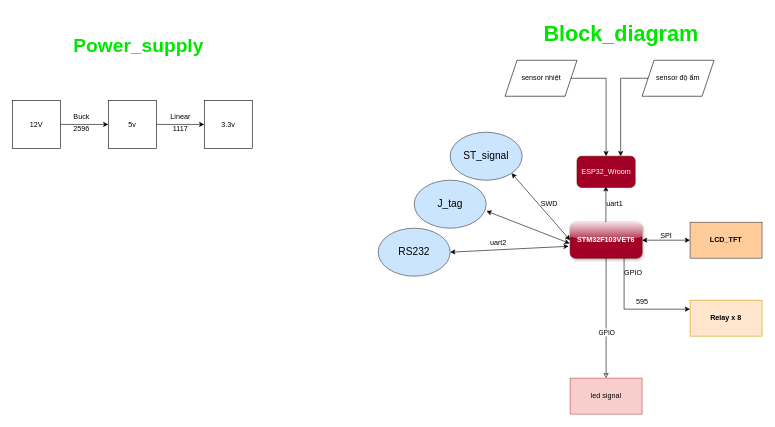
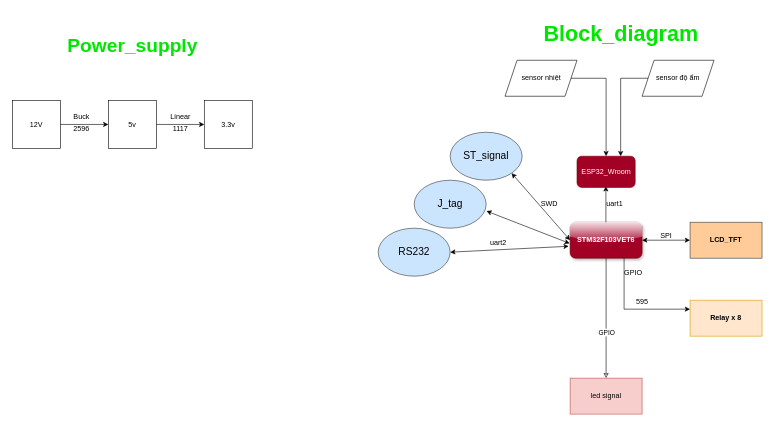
node "Power_supply": moved (138, 45) -> (132, 45)
